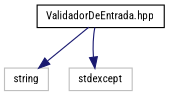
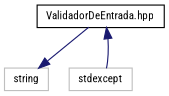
edge "ValidadorDeEntrada.hpp" -> "stdexcept": reversed
